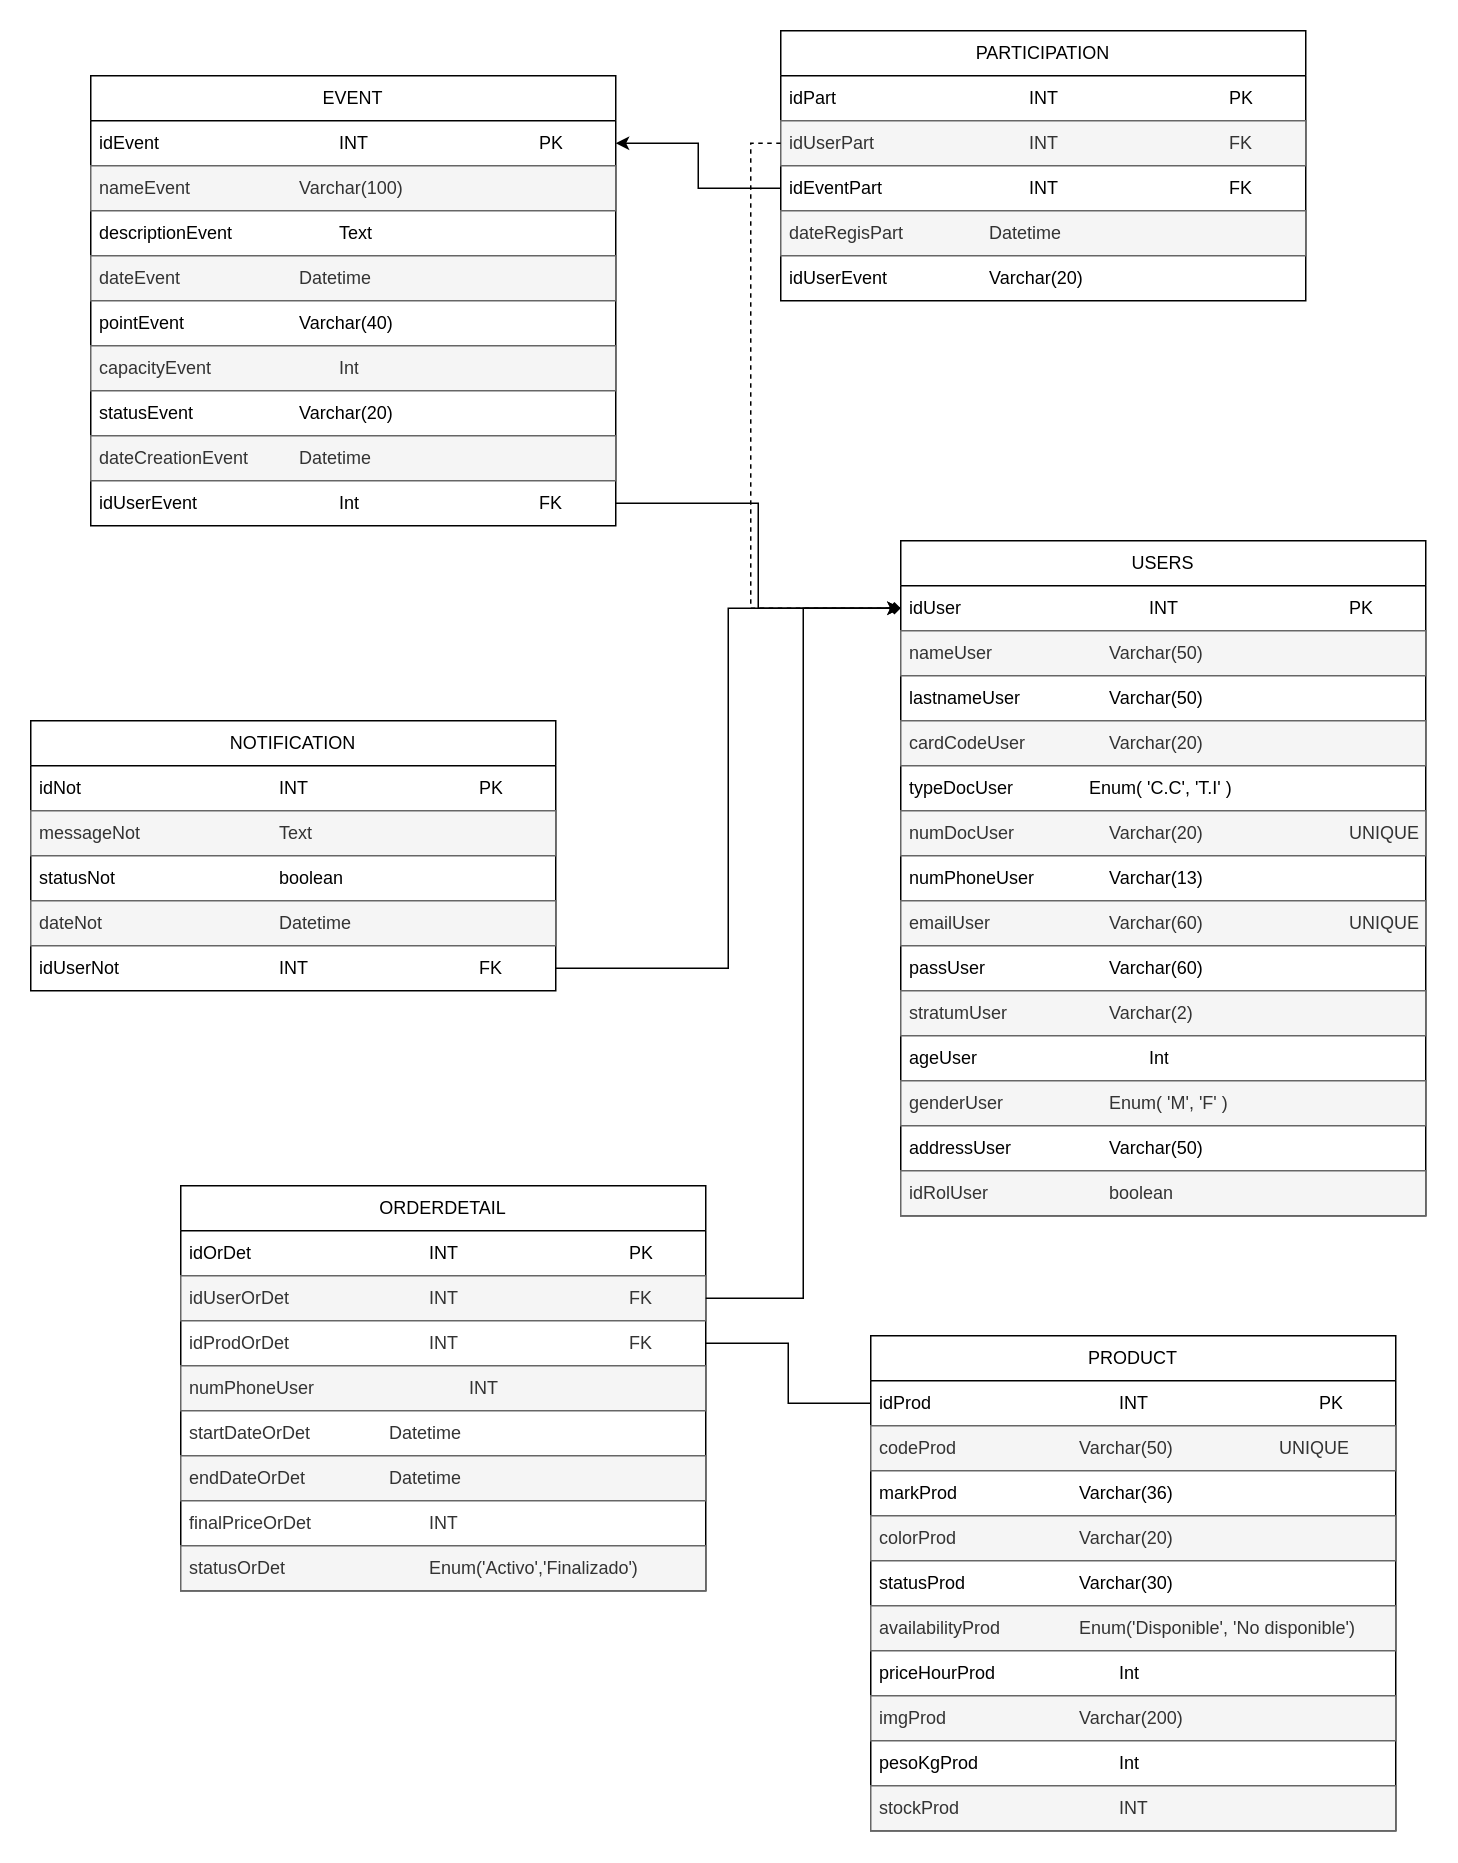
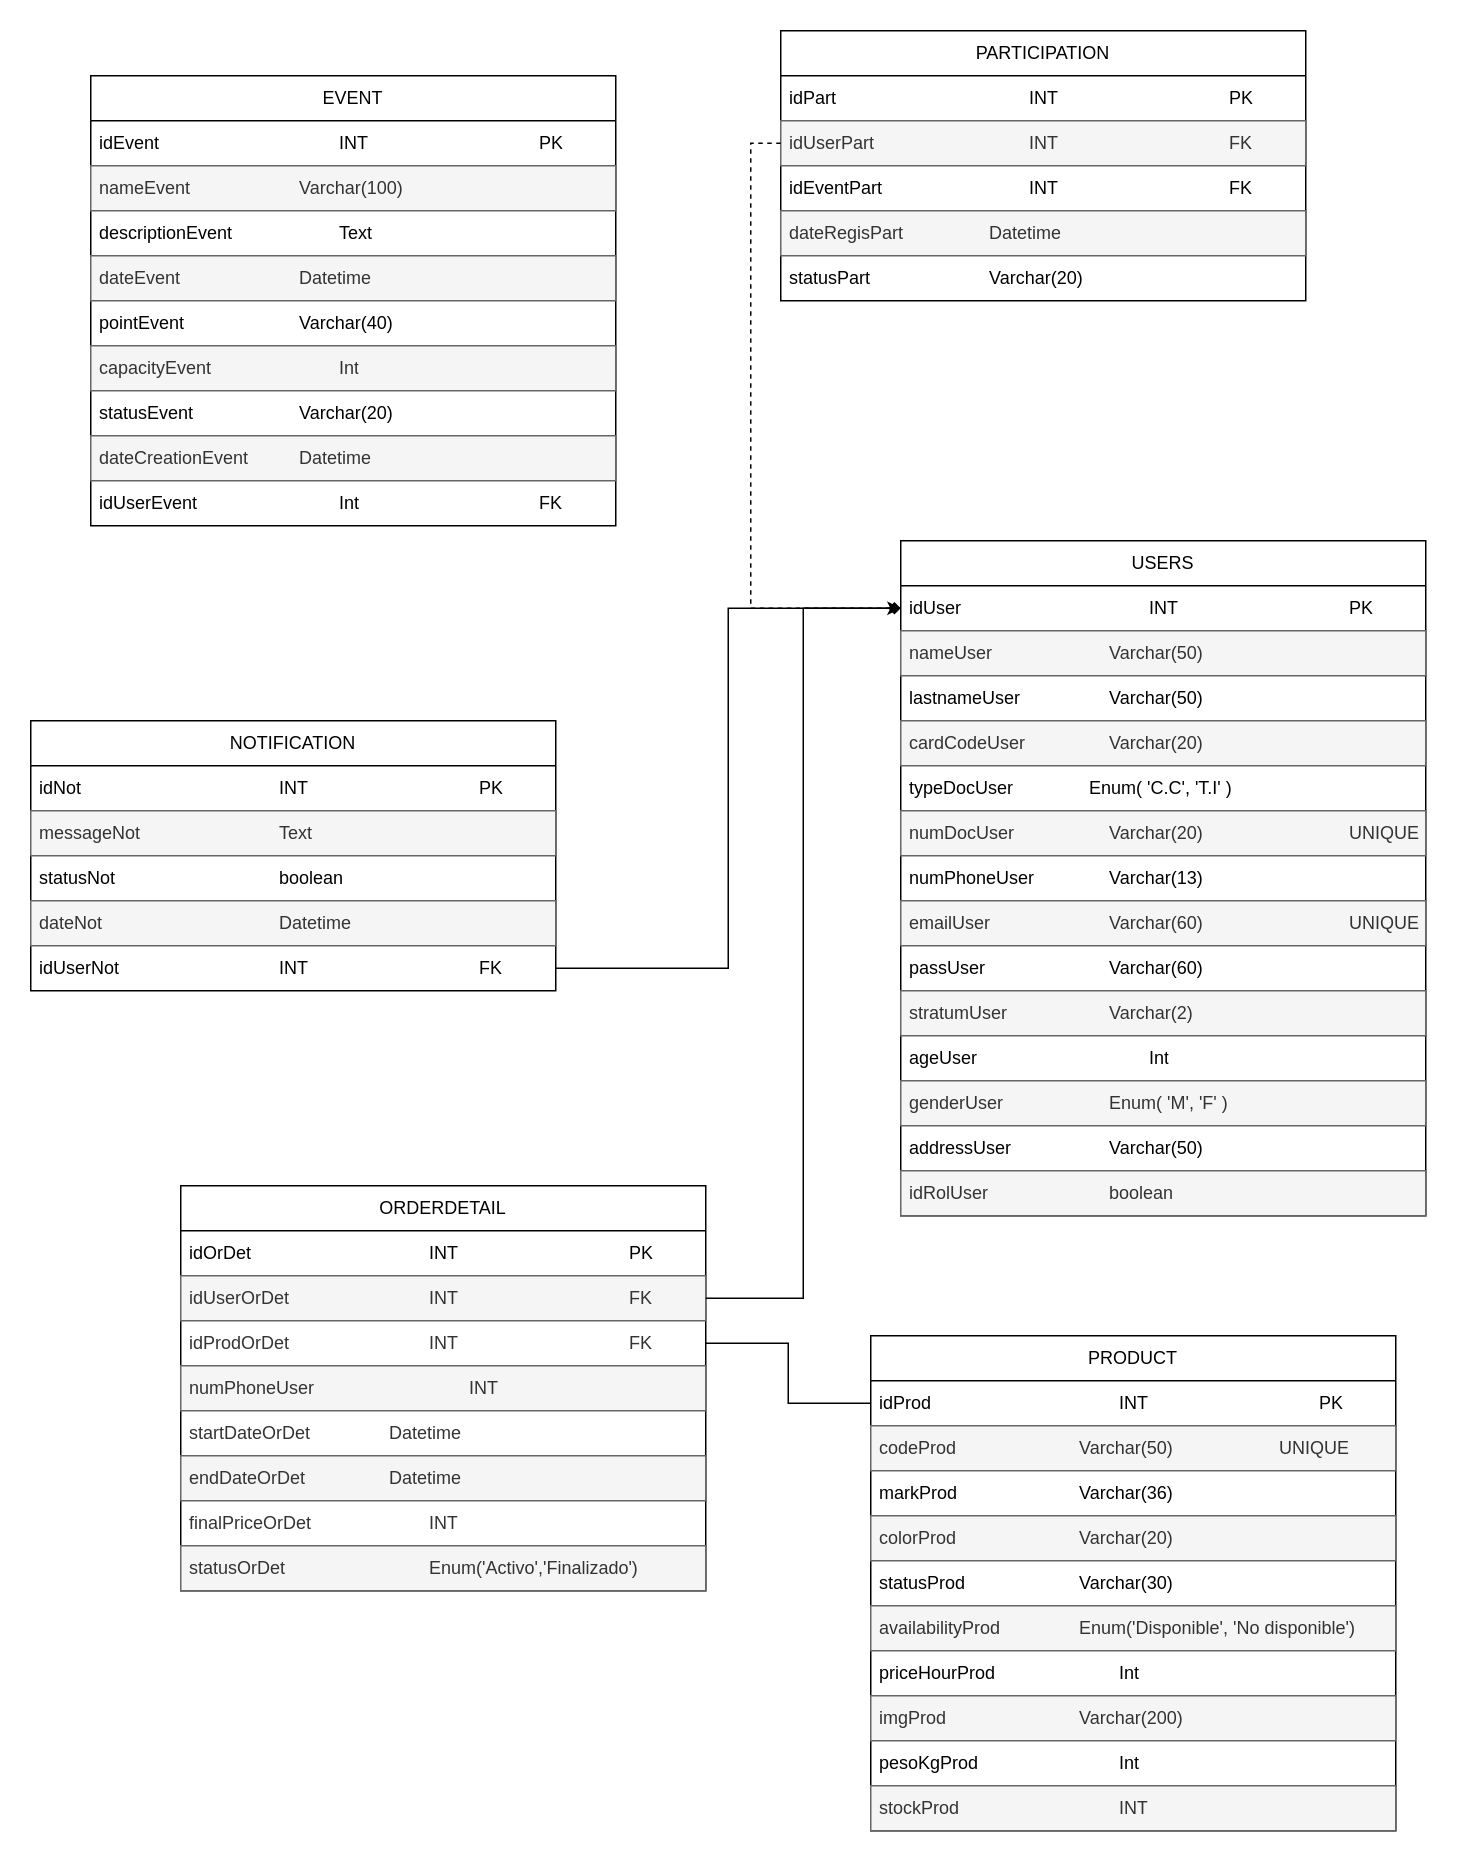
edge "idEventPart INT FK" -> "idEvent INT PK": removed
node "idUserEvent Varchar(20)": label "idUserEvent Varchar(20)" -> "statusPart Varchar(20)"
edge "idUserEvent Int FK" -> "idUser INT PK": removed
